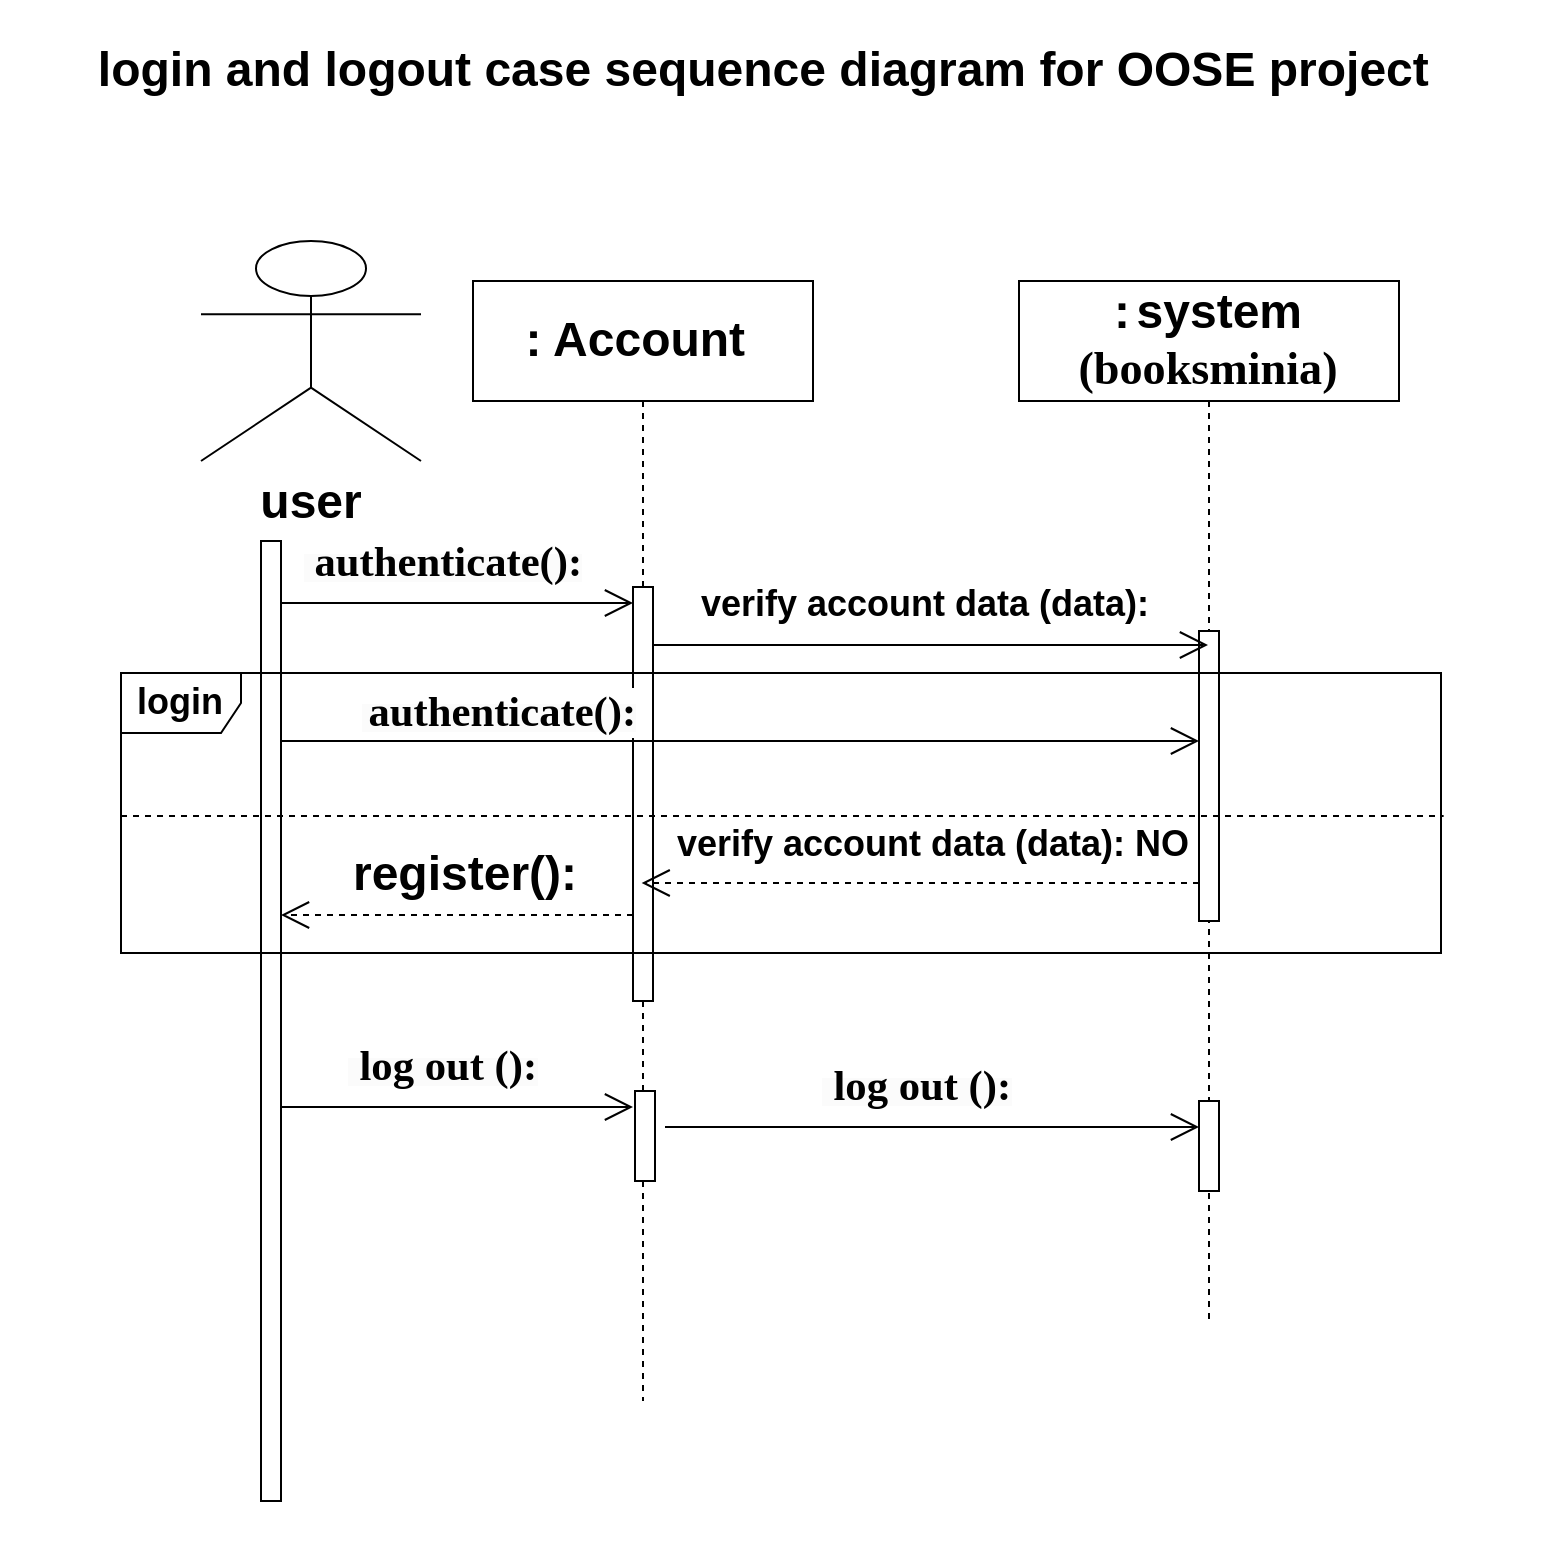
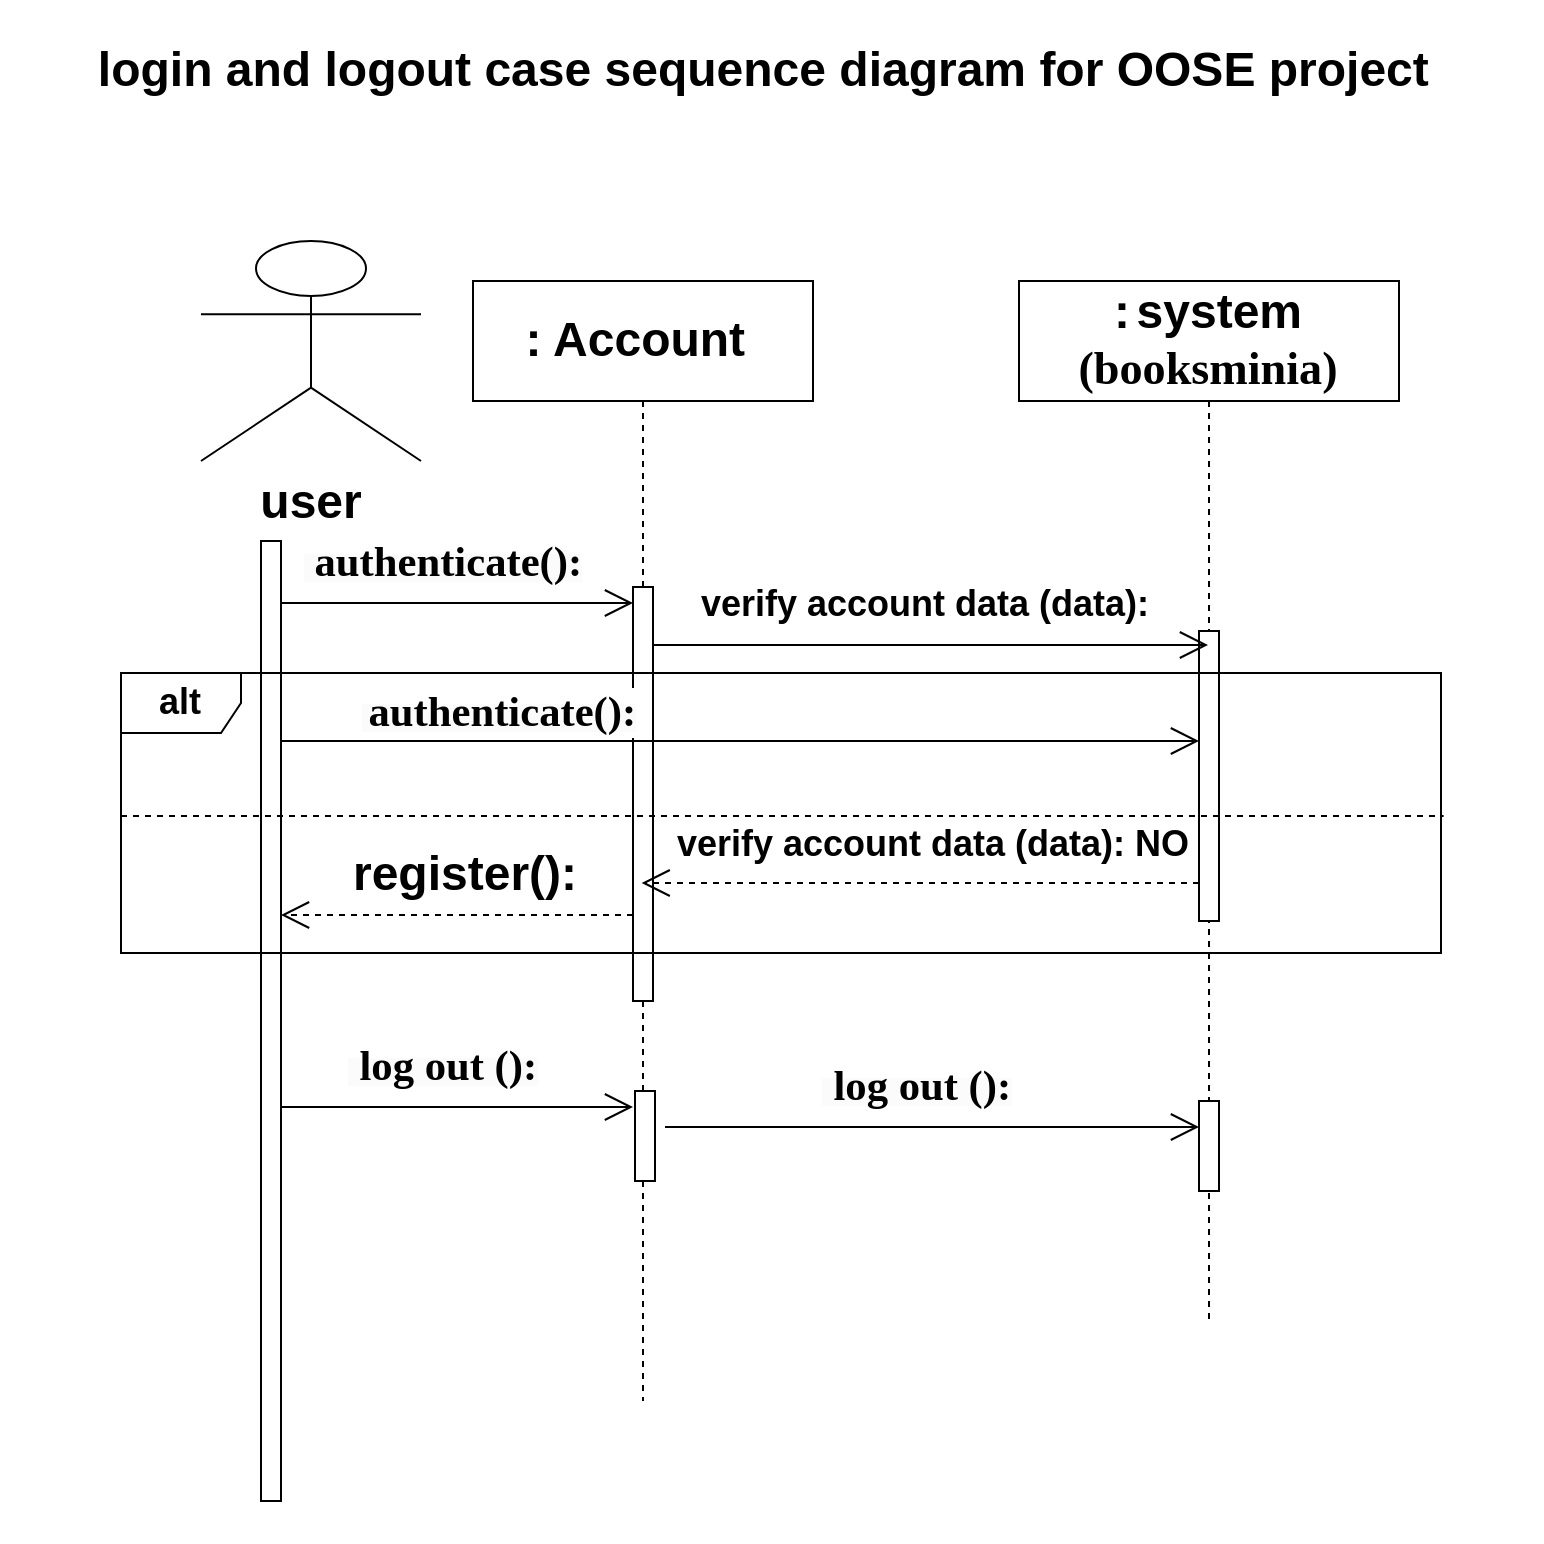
node "login": label "login" -> "alt"
